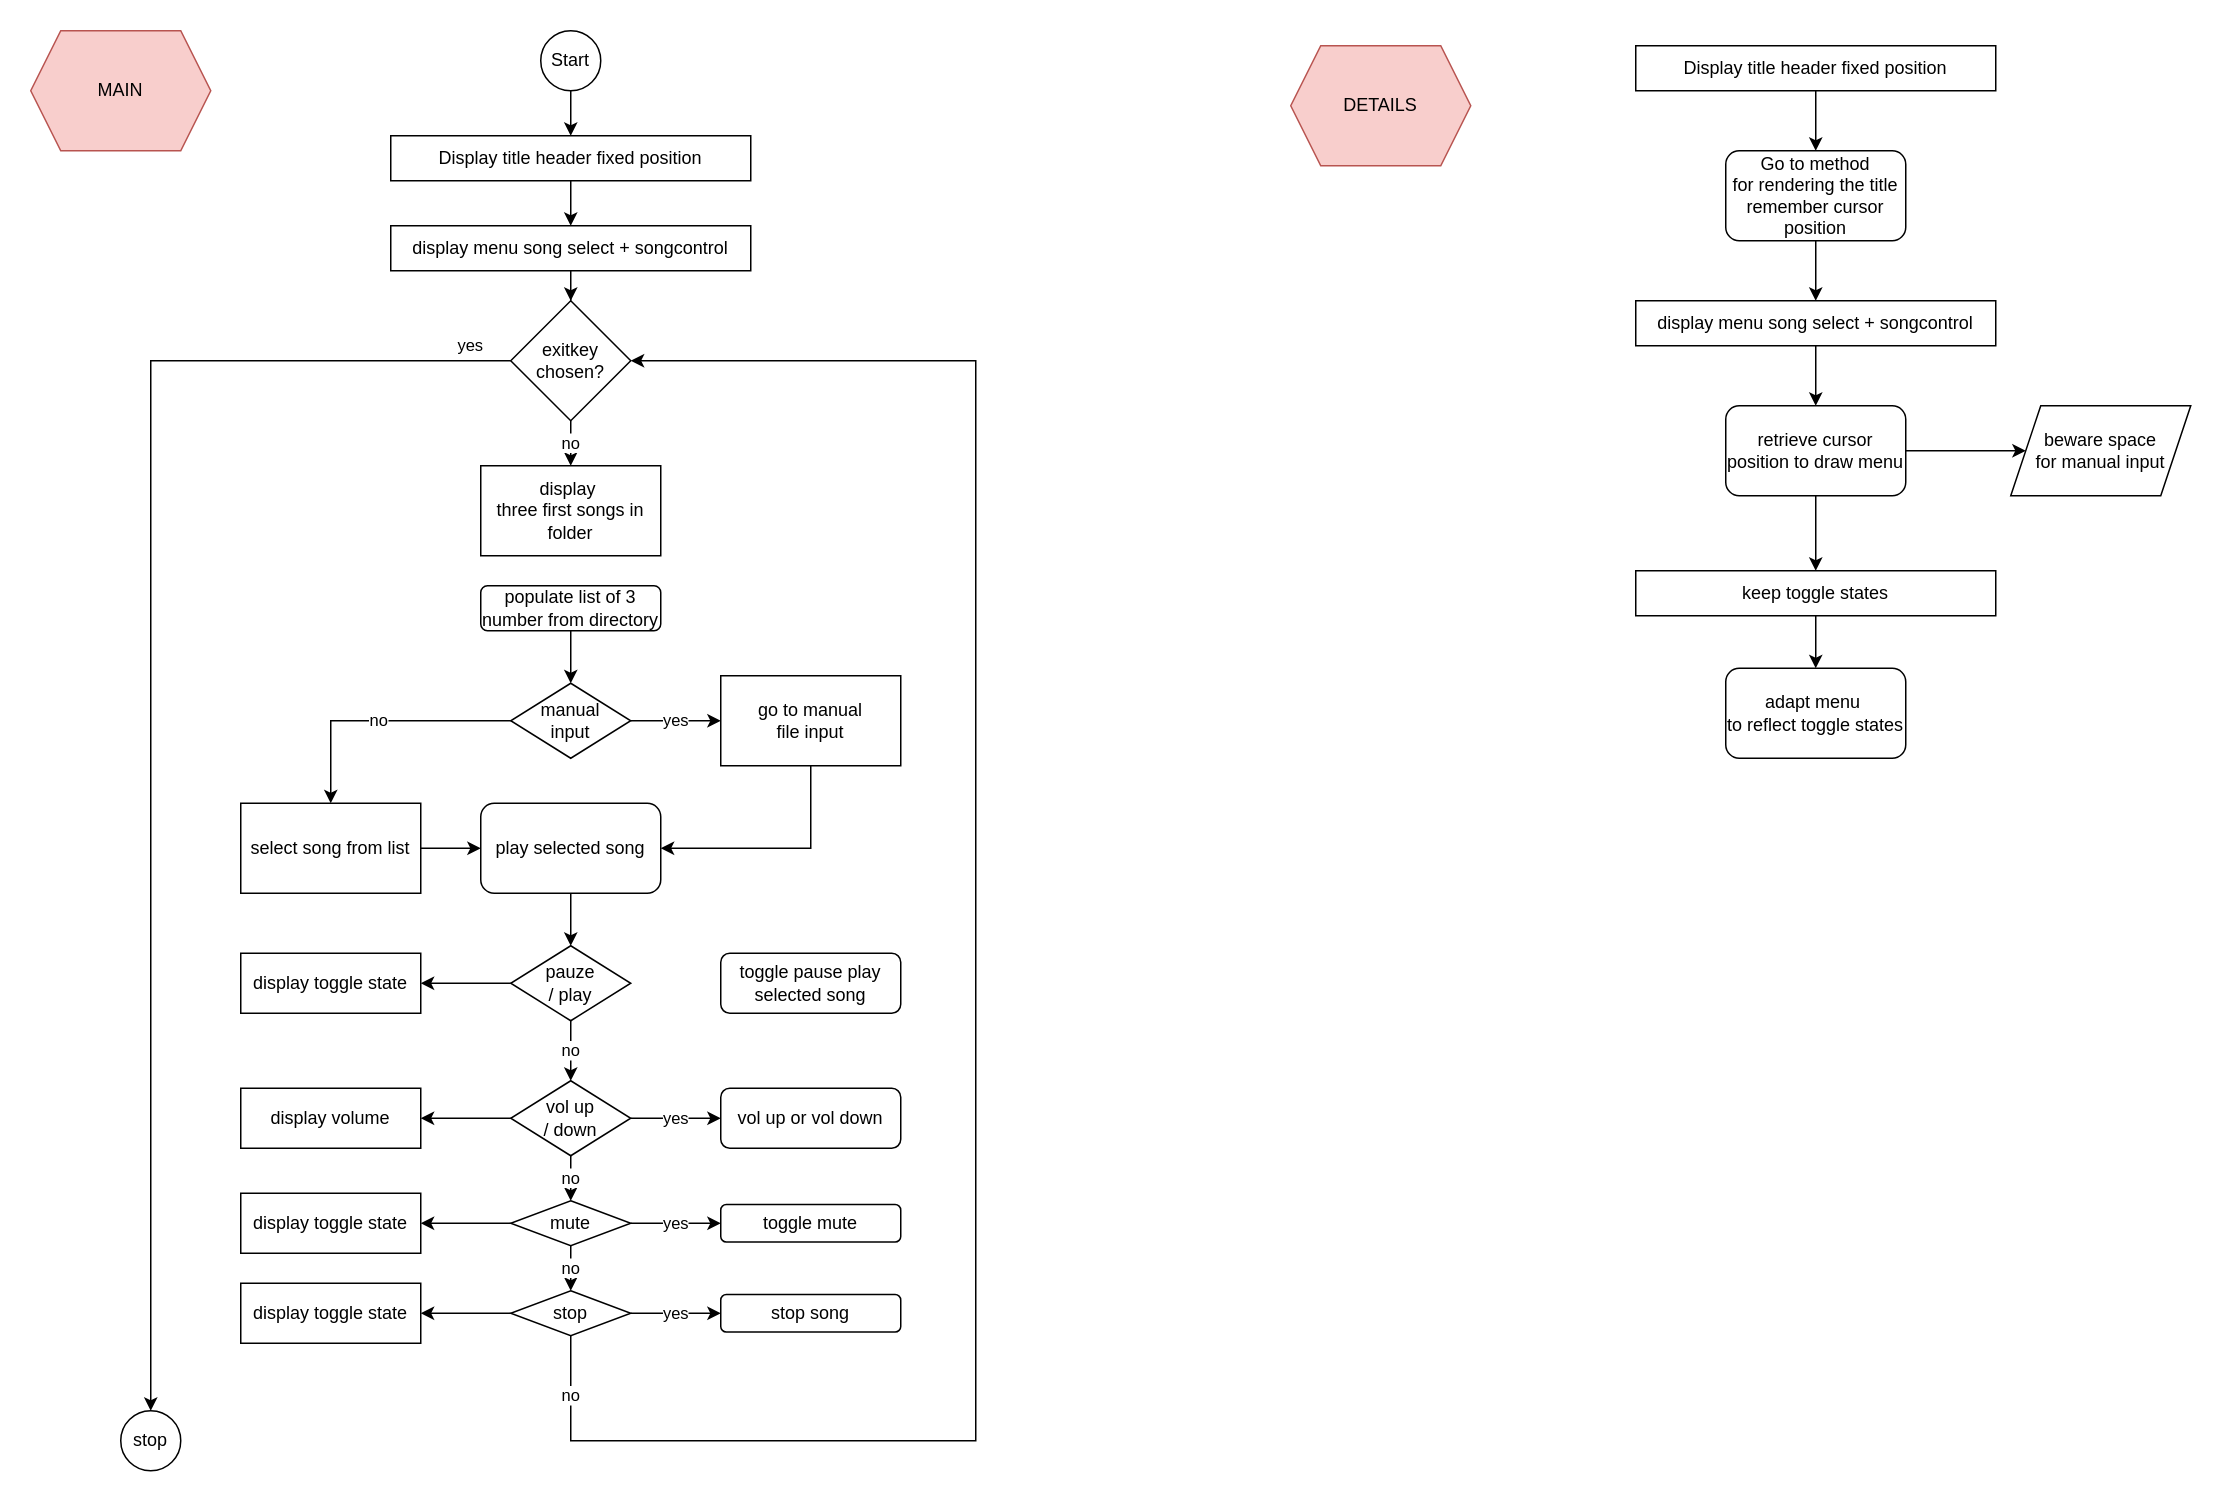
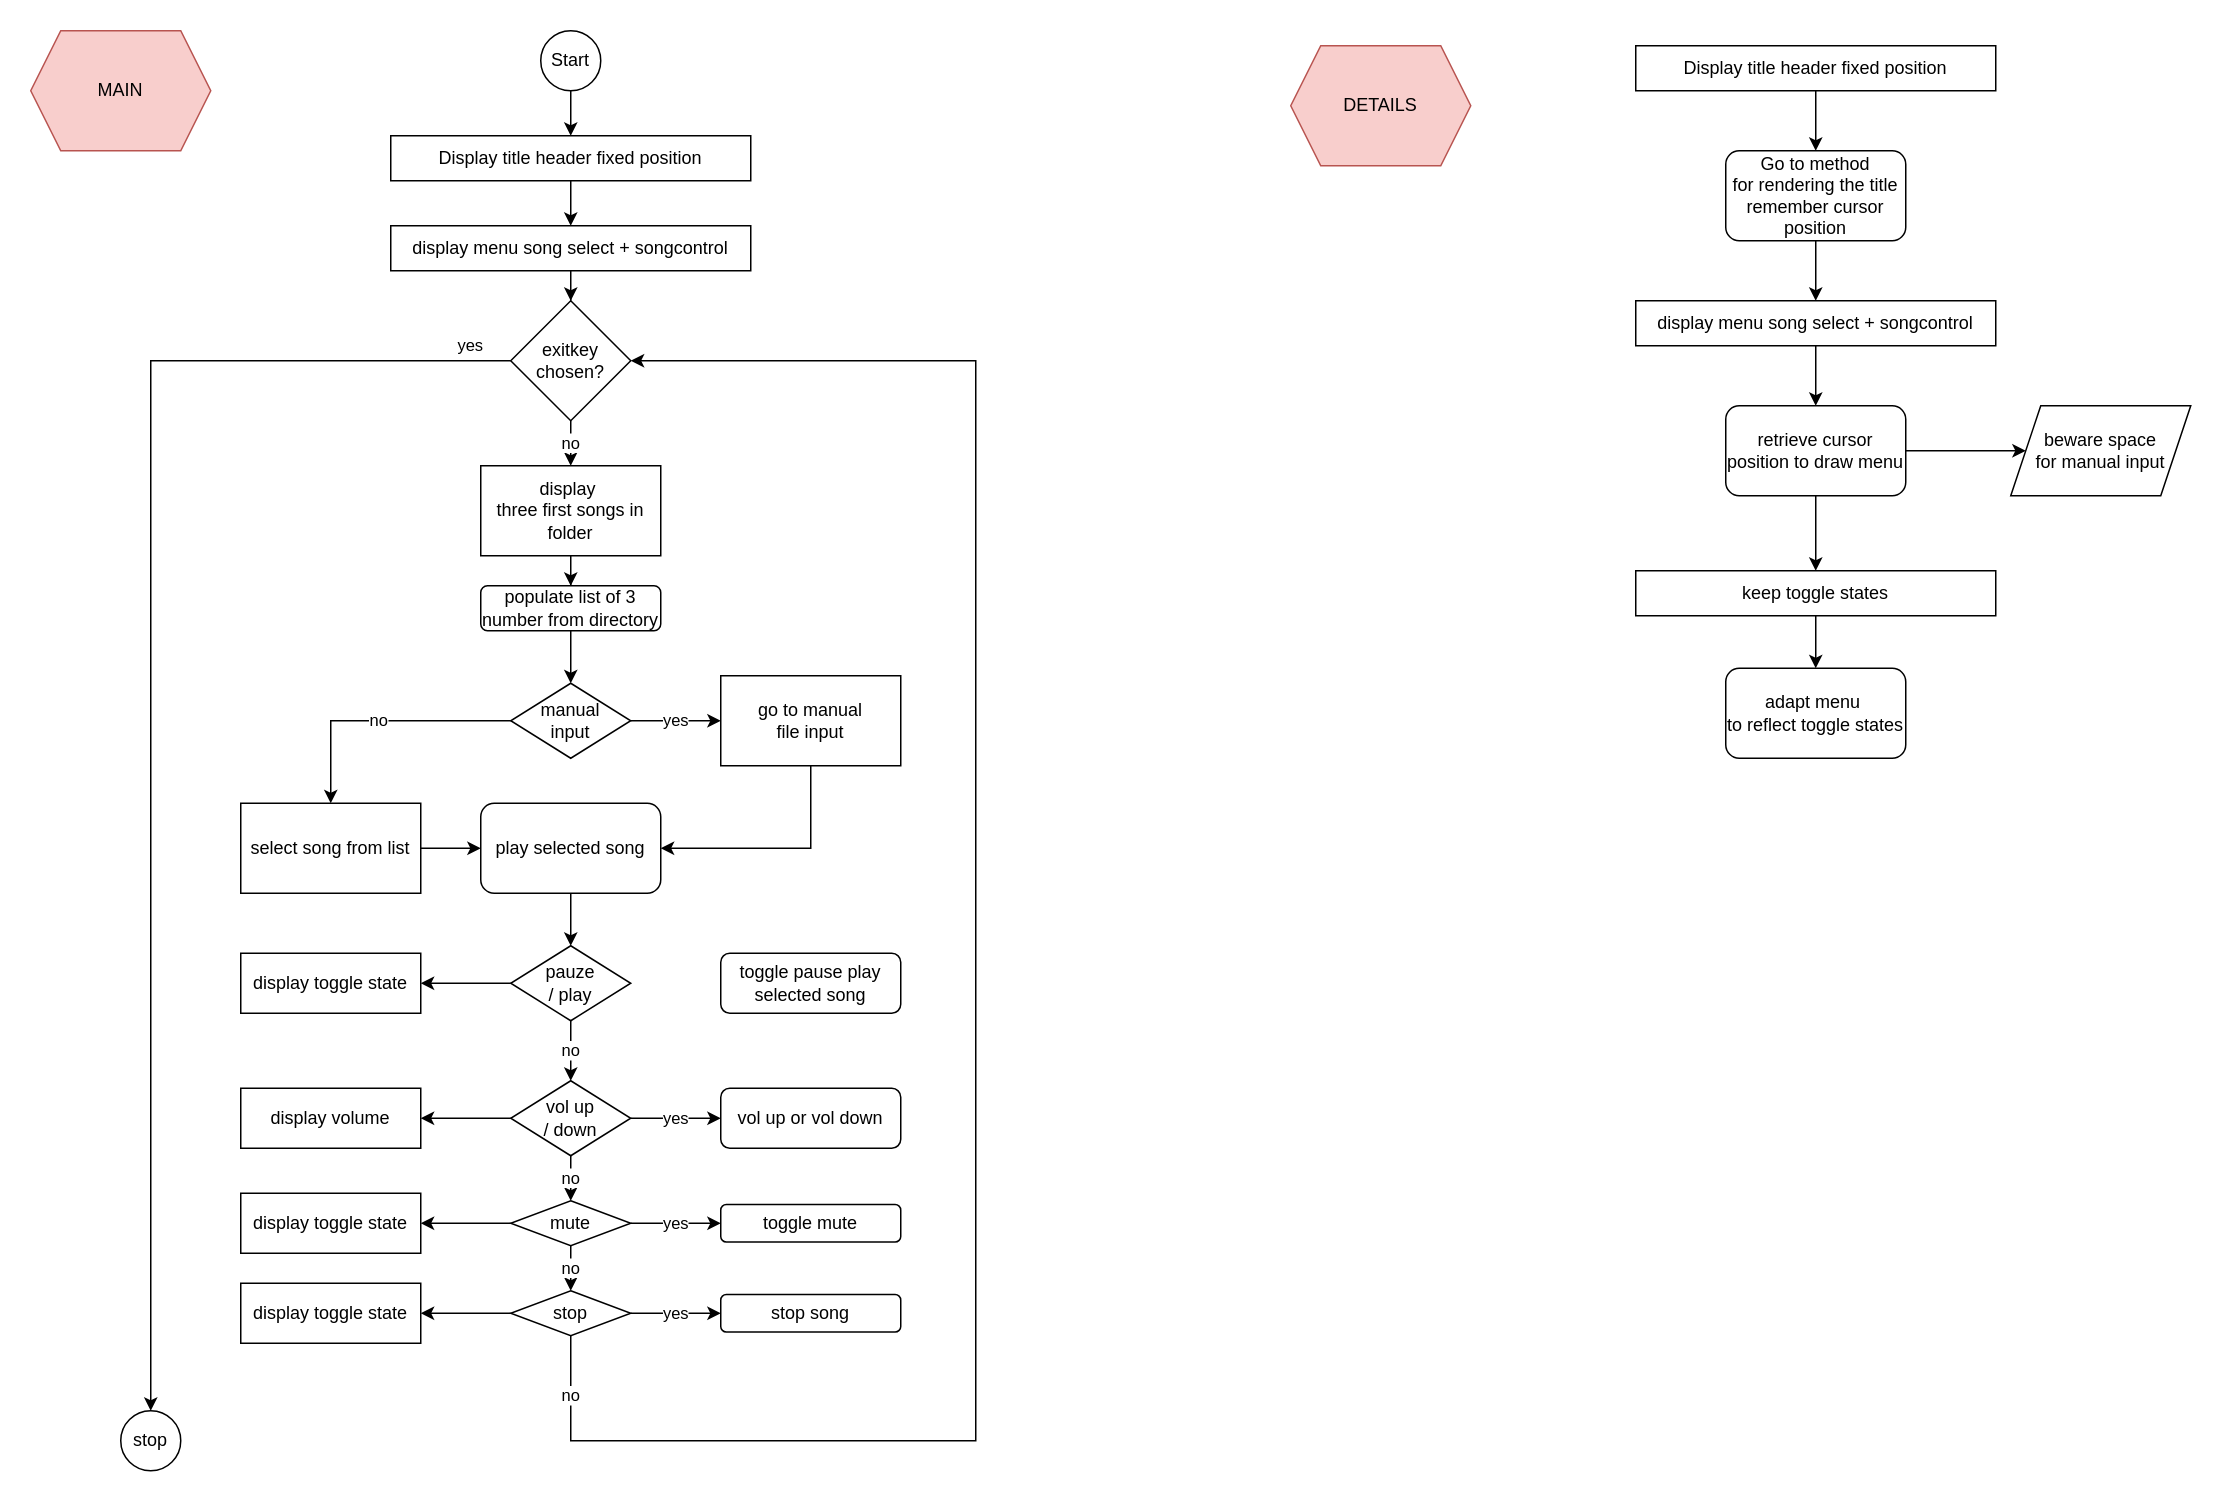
edge "display three first songs in folder" -> "populate list of 3 number from directory": added
